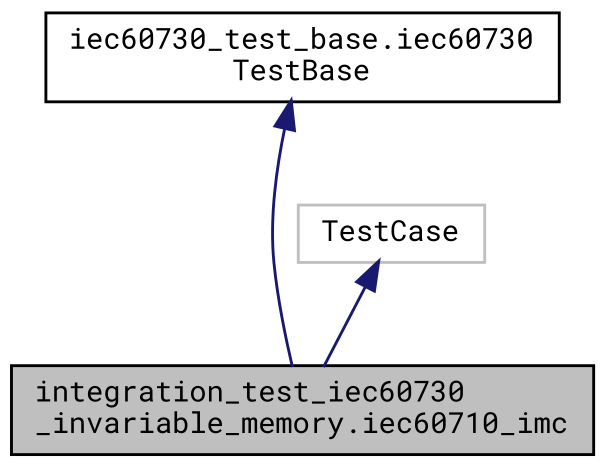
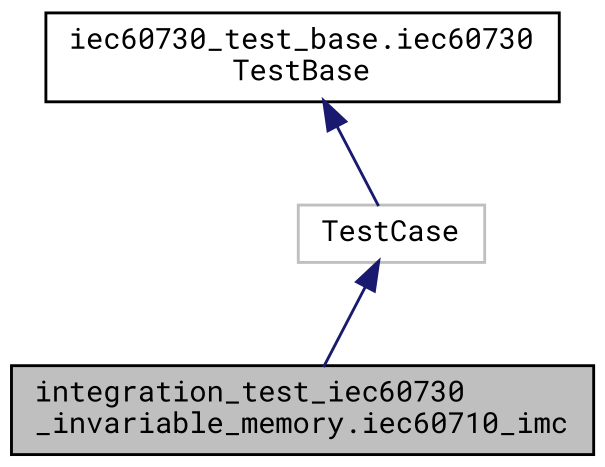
edge "integration_test_iec60730 _invariable_memory.iec60710_imc" -> "iec60730_test_base.iec60730 TestBase": now "TestCase" -> "iec60730_test_base.iec60730 TestBase"
